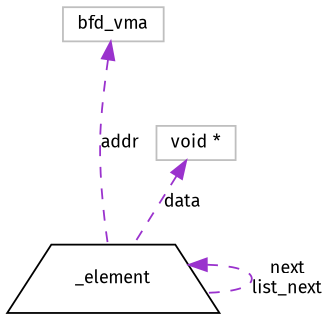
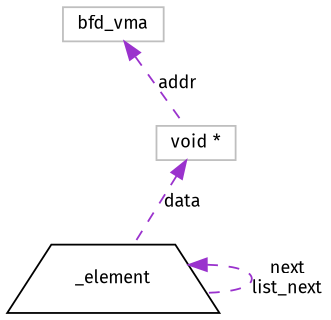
edge "_element" -> "bfd_vma": now "void *" -> "bfd_vma"
